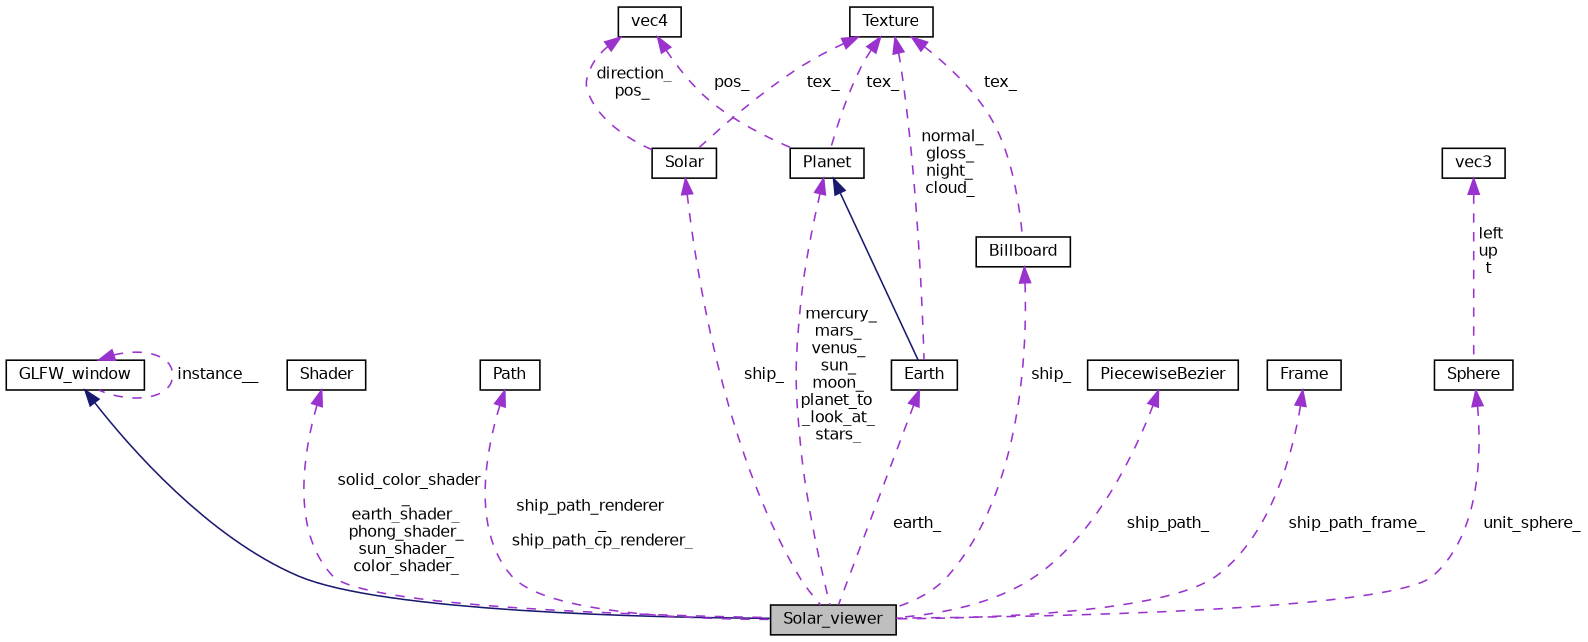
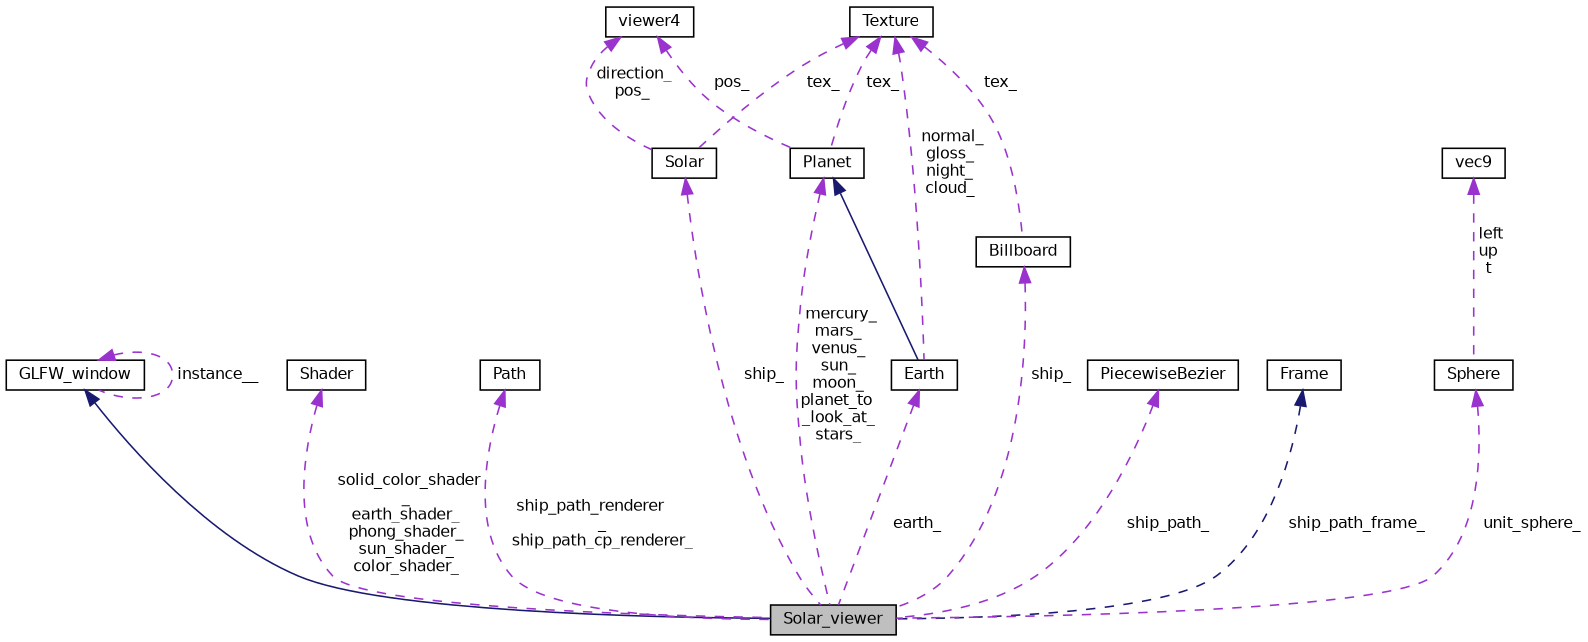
node "vec4": label "vec4" -> "viewer4"
node "vec3": label "vec3" -> "vec9"
edge "Solar_viewer" -> "Frame": color darkorchid3 -> midnightblue
